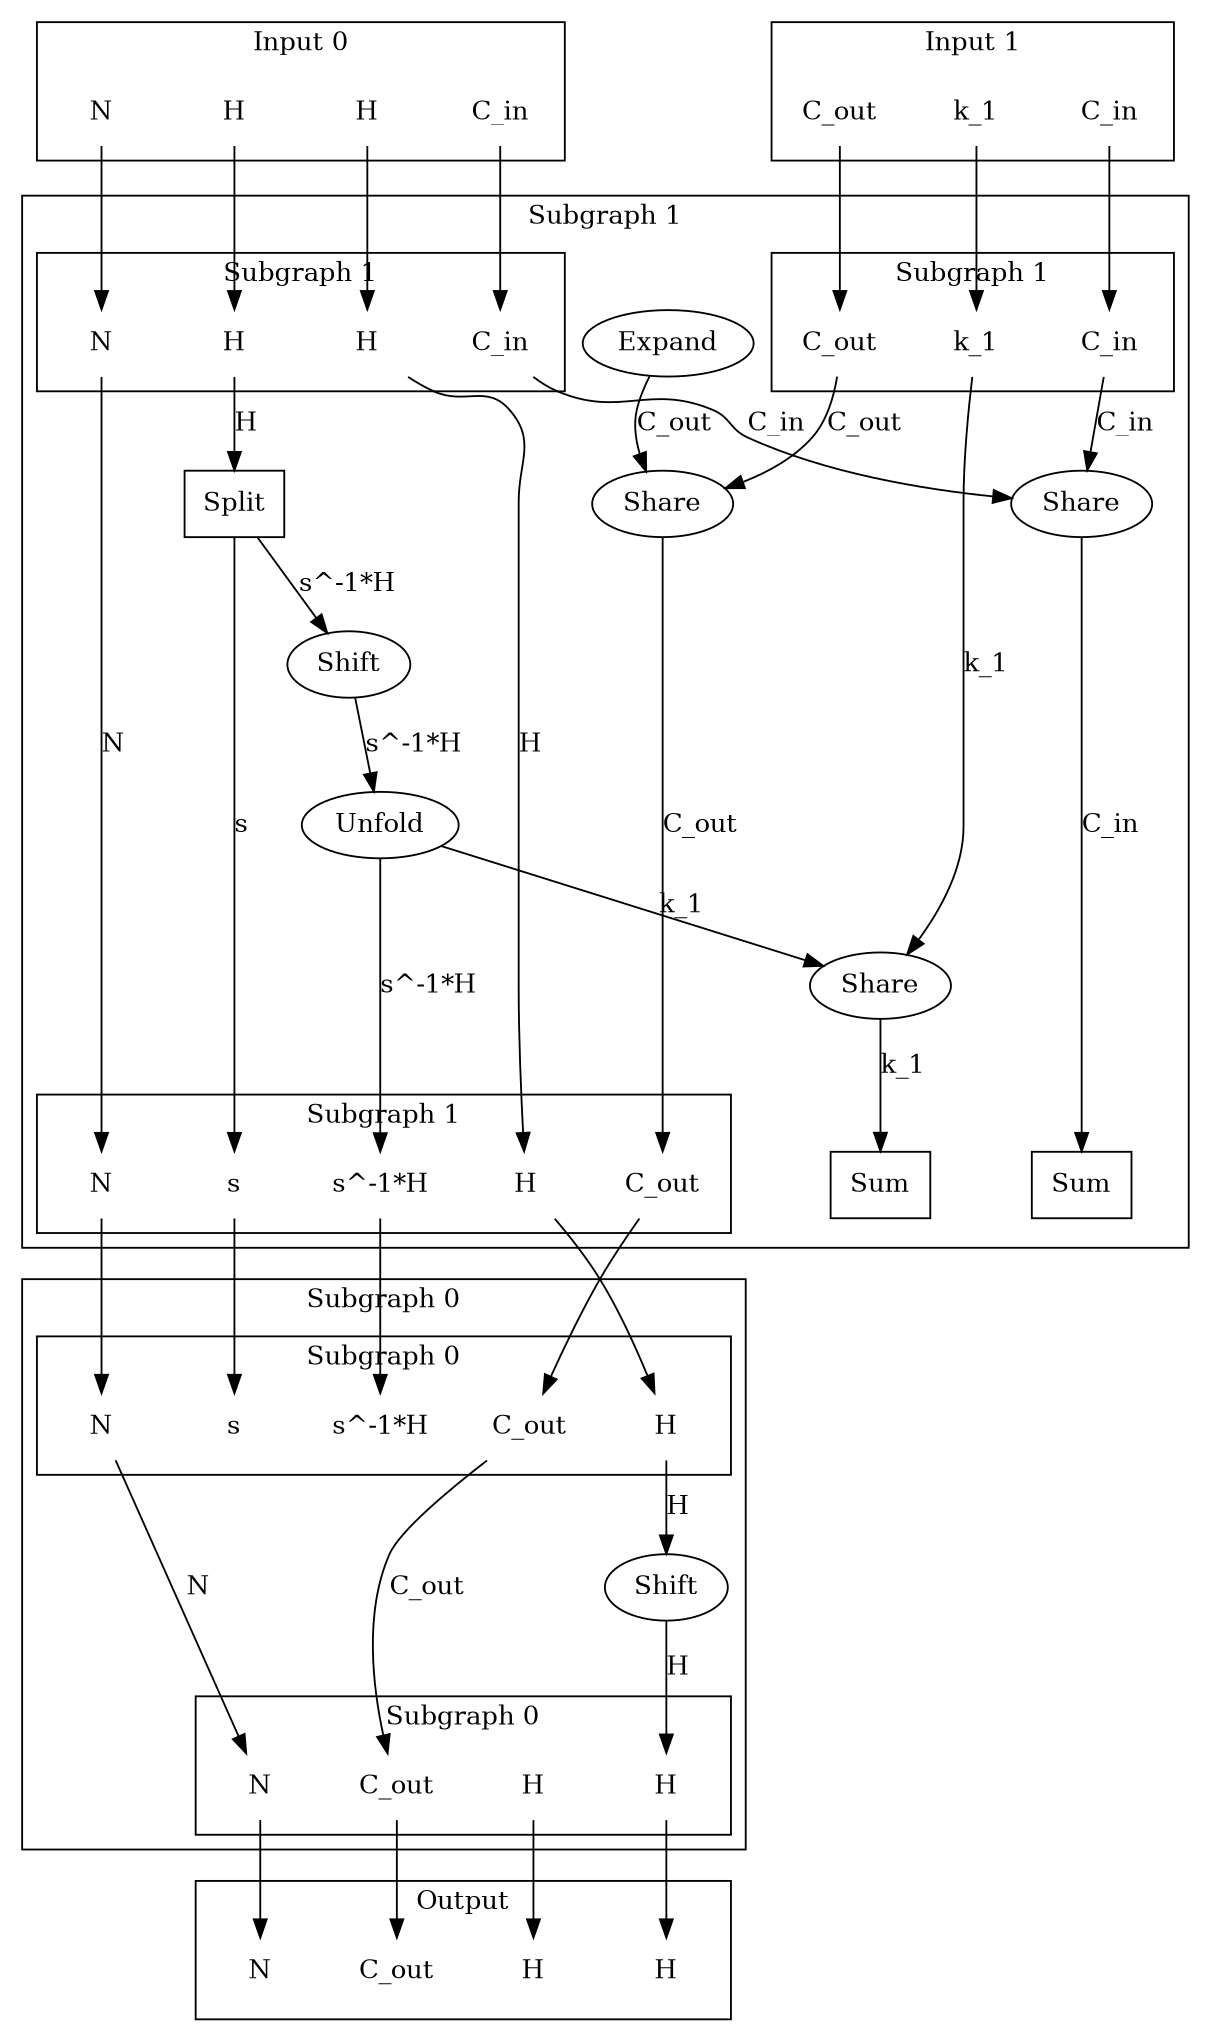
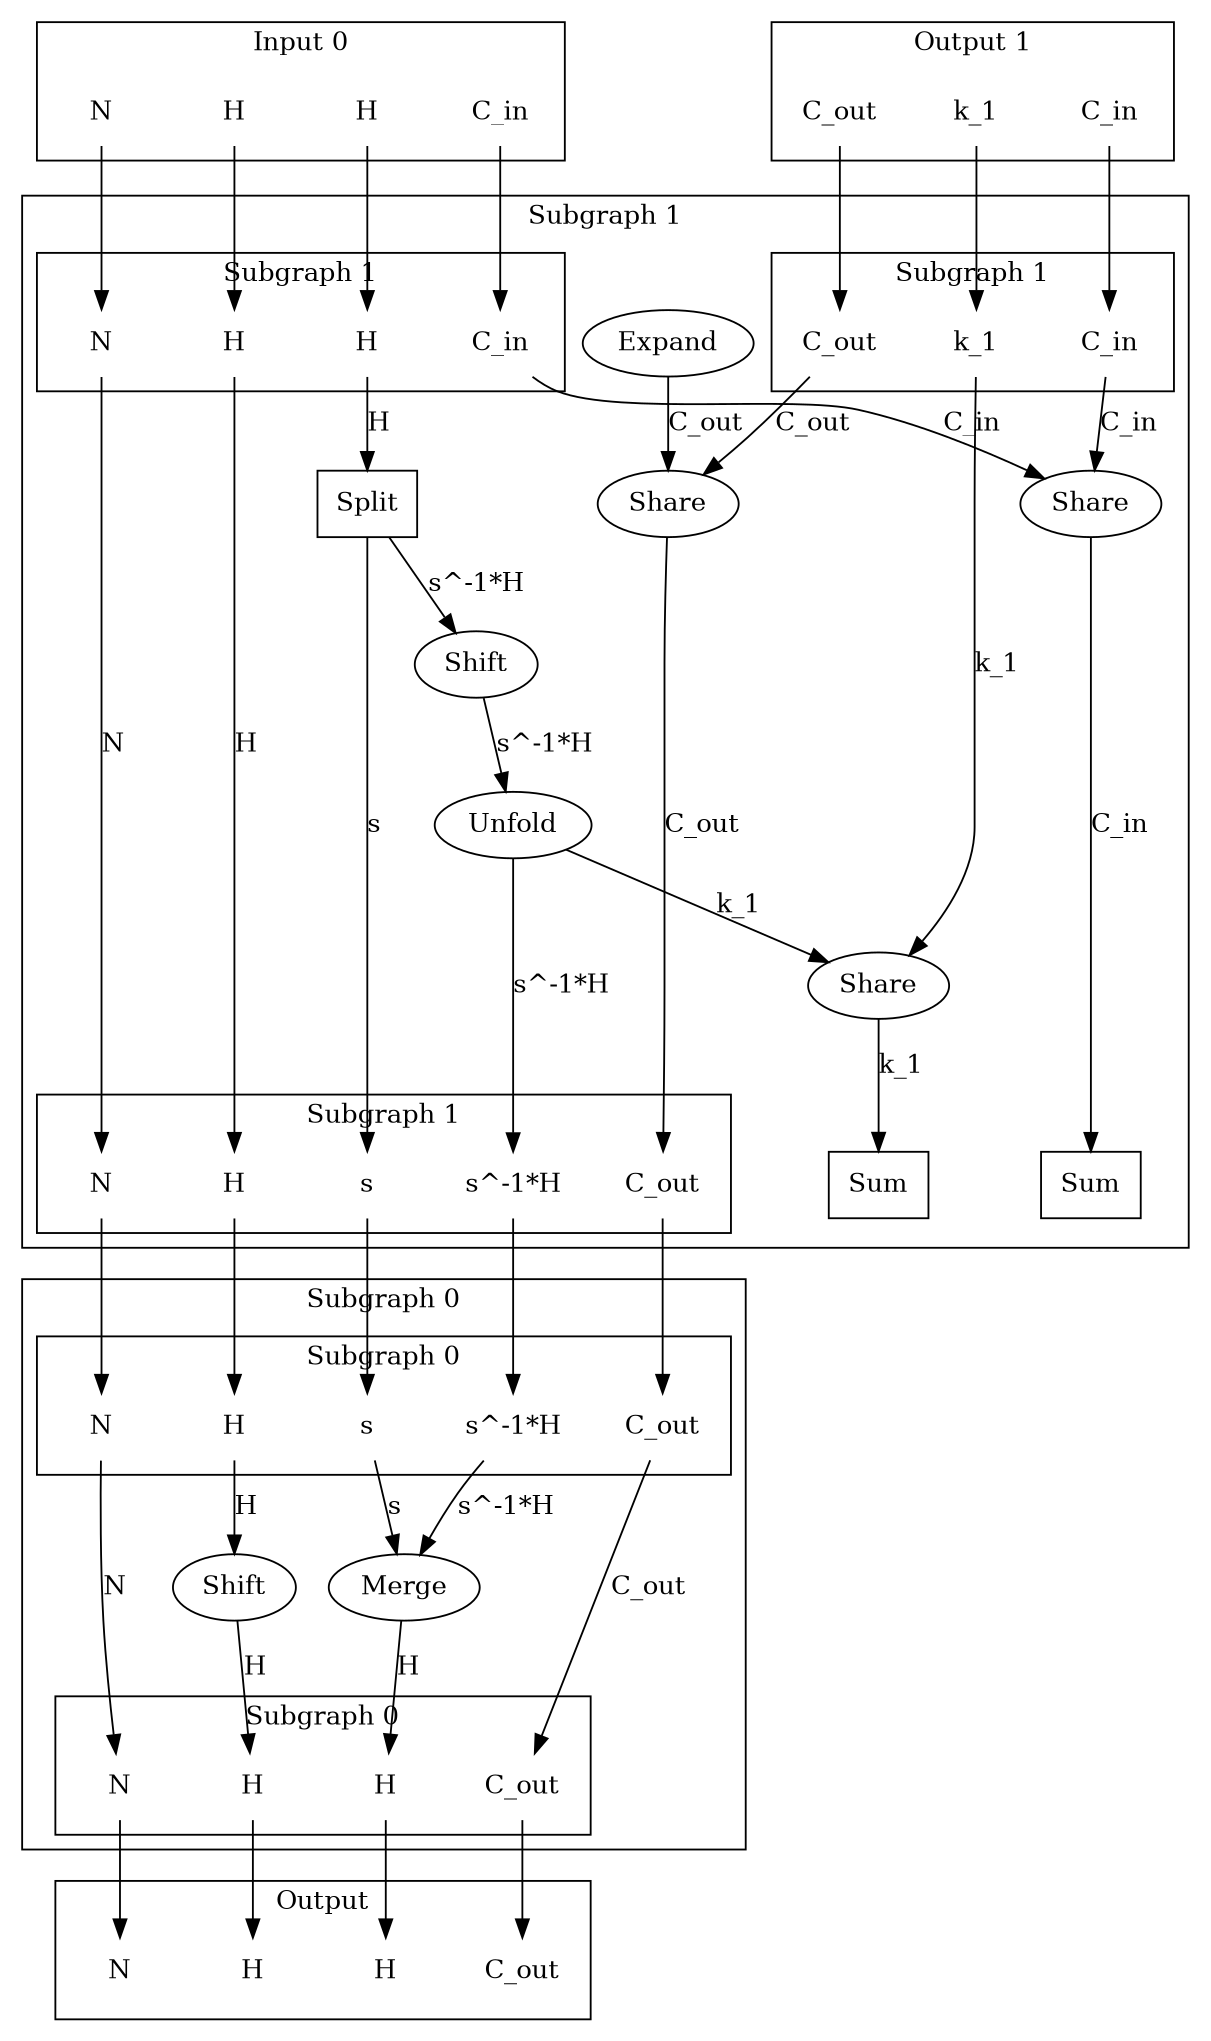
cluster "Input 1": label "Input 1" -> "Output 1"
node "Merge": added
